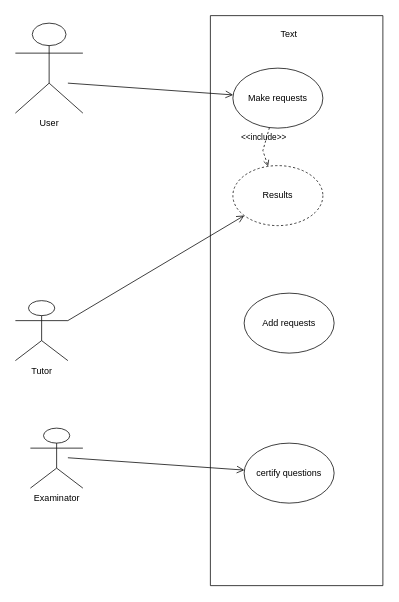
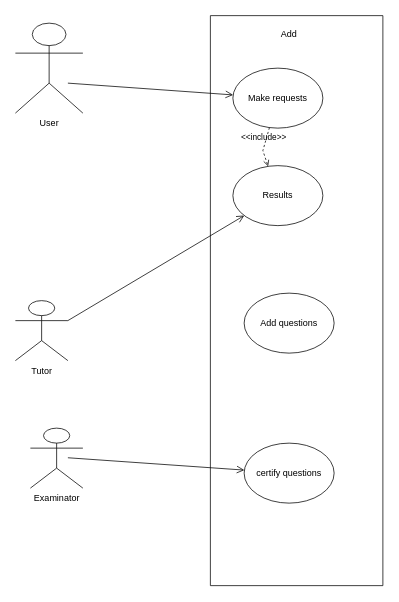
node "Text": label "Text" -> "Add"
node "Results": style dashed -> solid
node "Add requests": label "Add requests" -> "Add questions"
